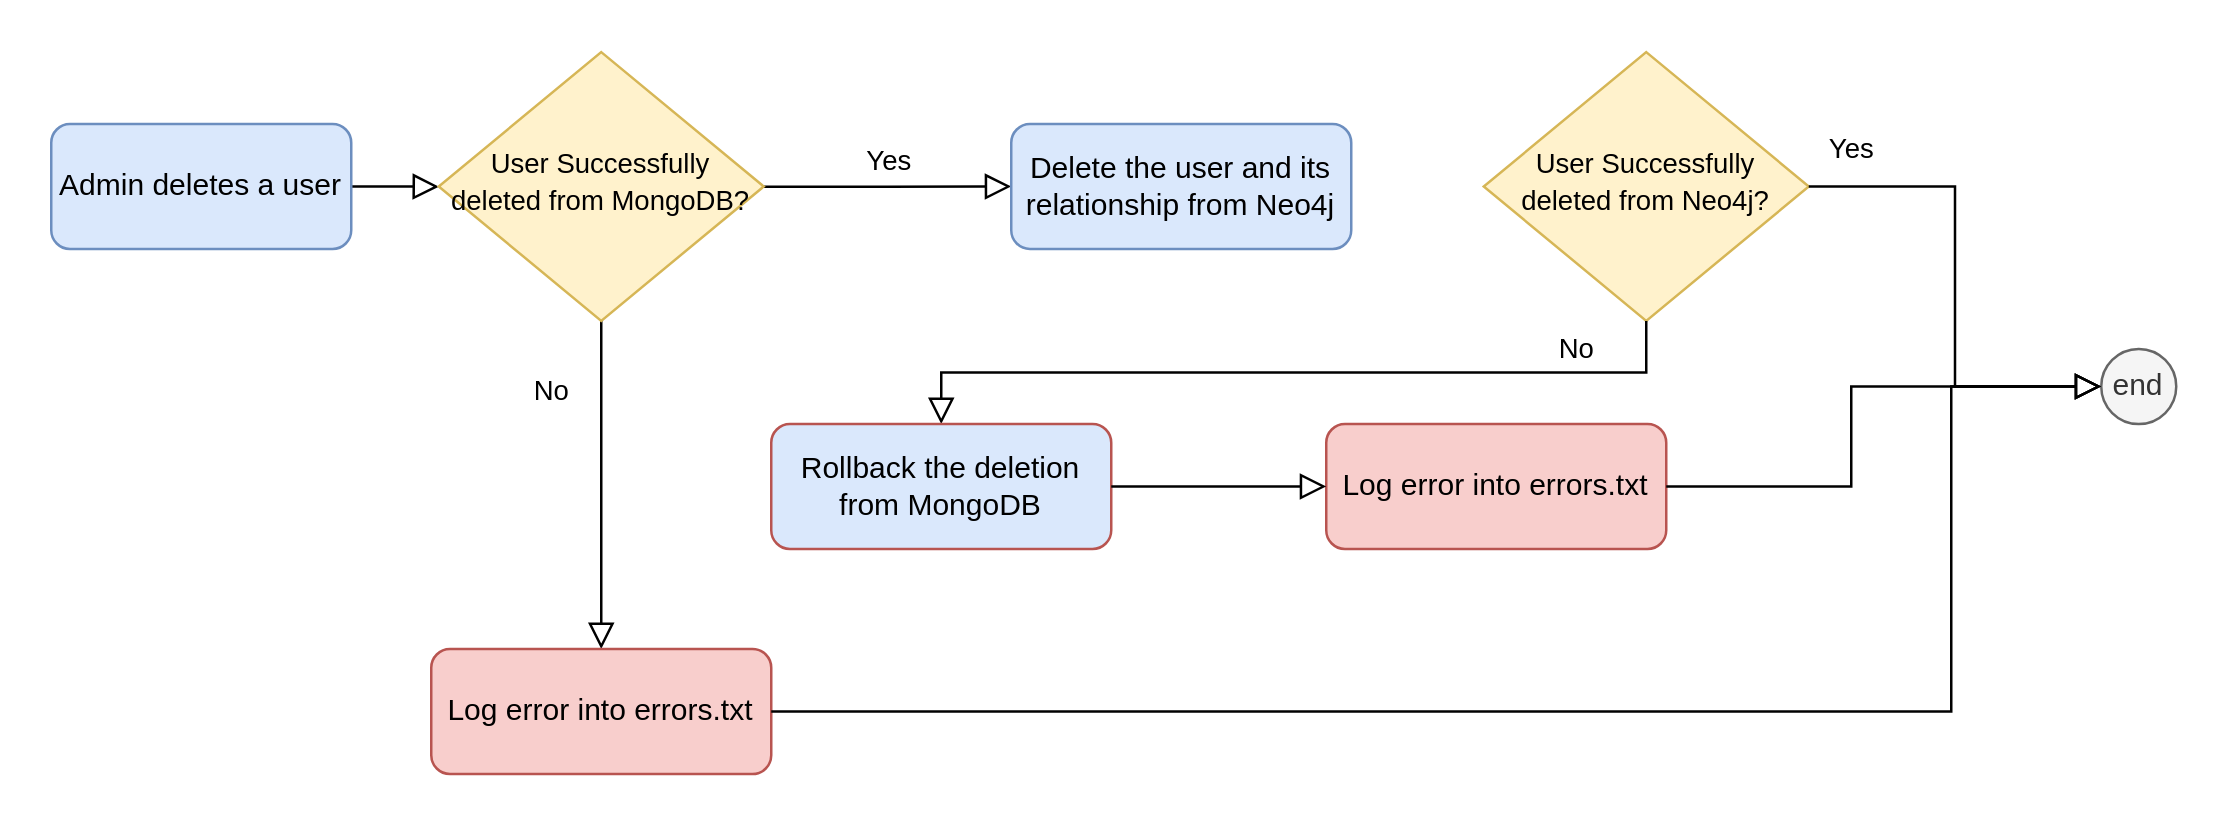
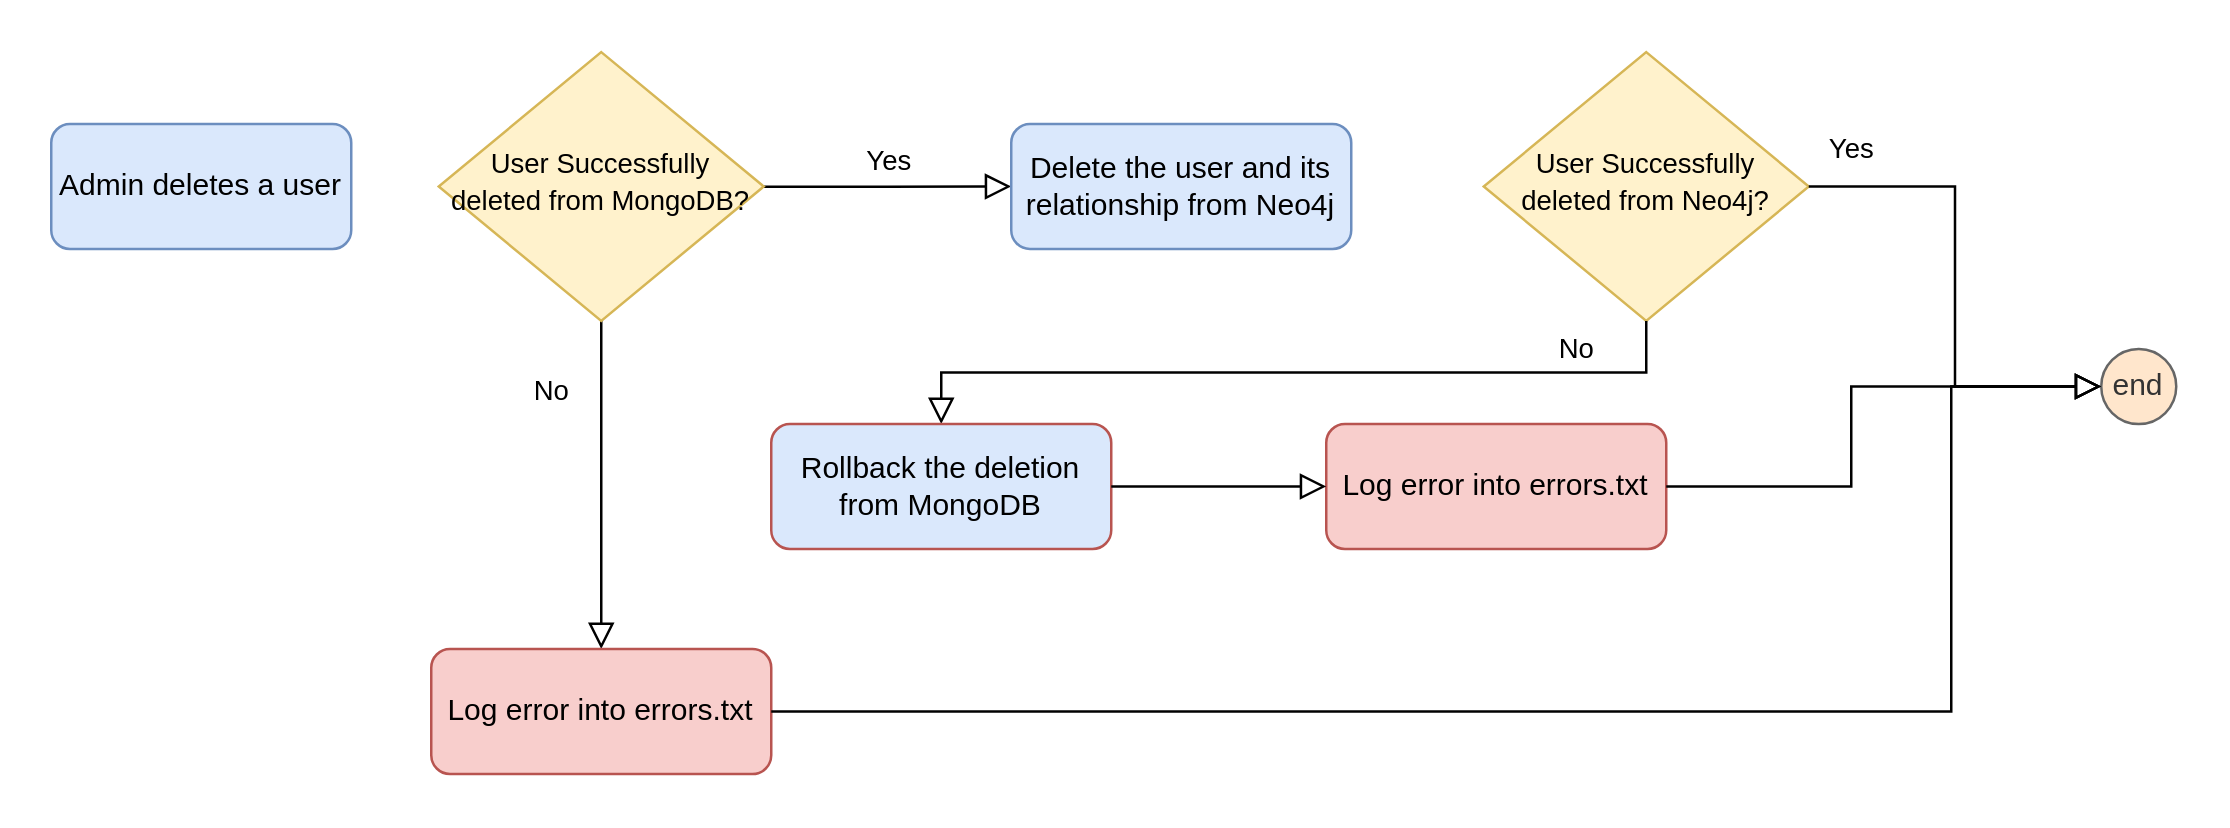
edge "Admin deletes a user" -> "User Successfully deleted from MongoDB?": removed
node "end": fillcolor #f5f5f5 -> #ffe6cc
